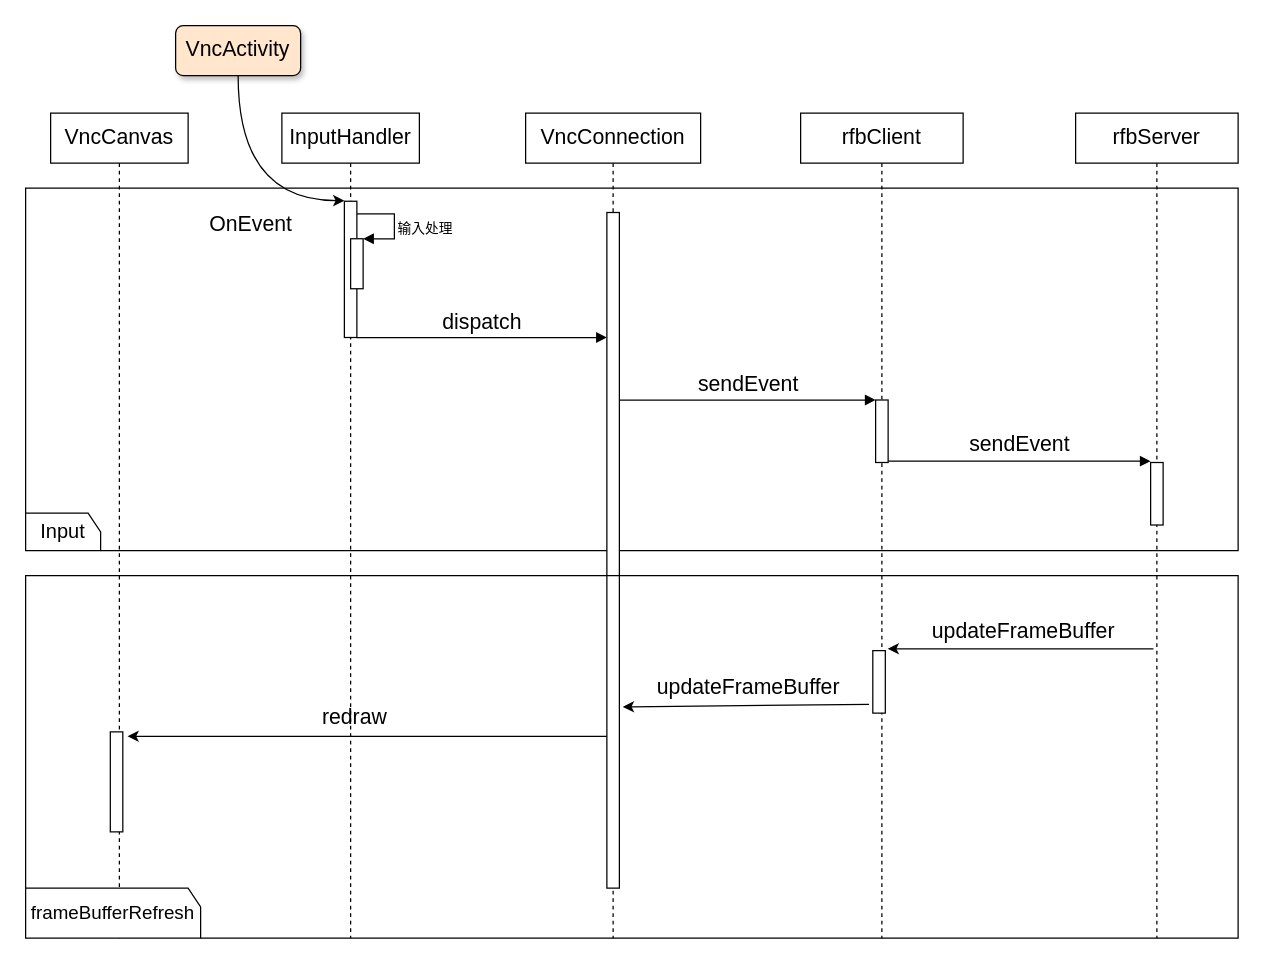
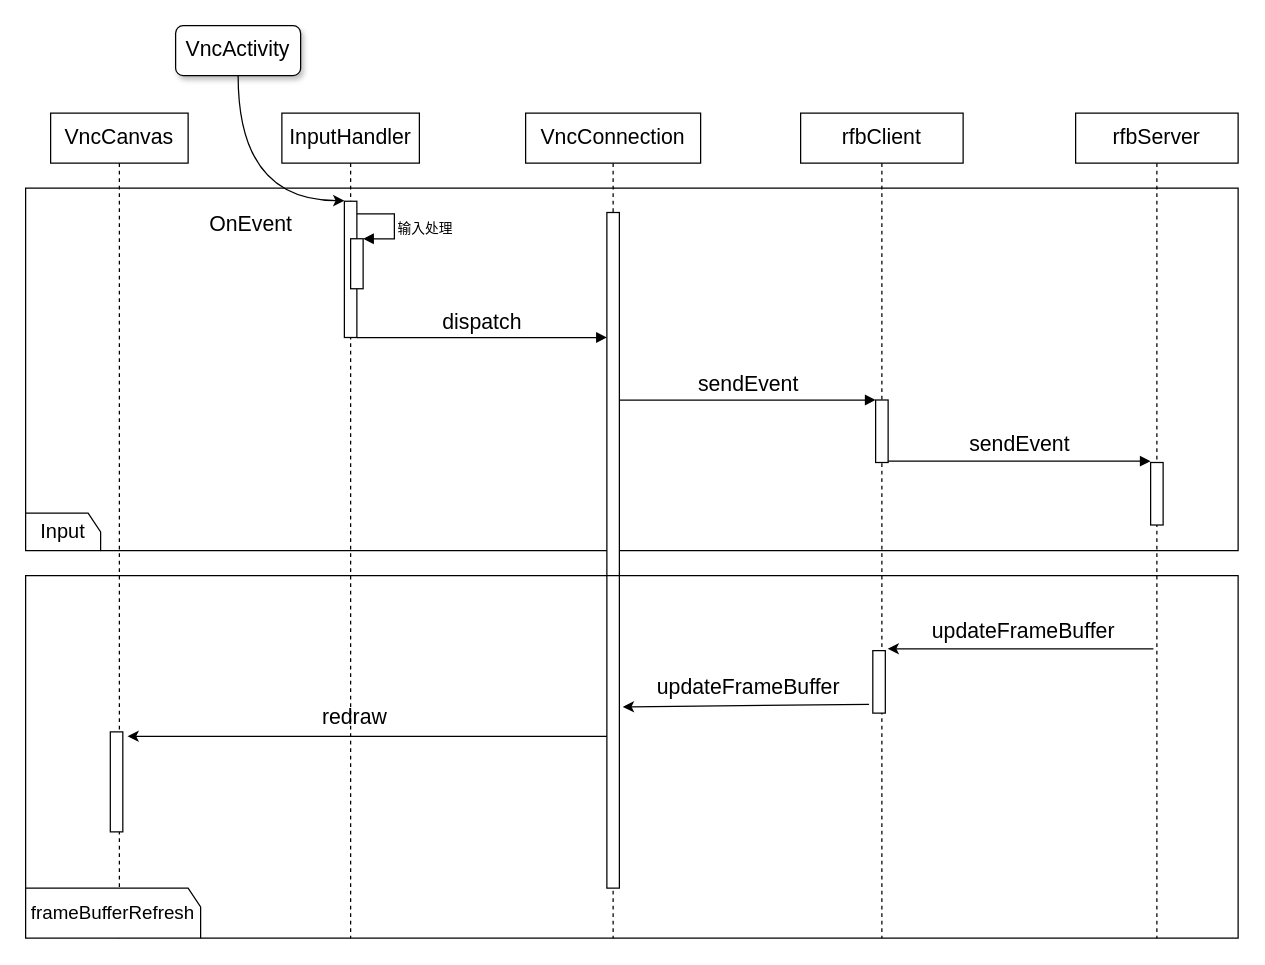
node "VncActivity": fillcolor #ffe6cc -> #ffffff
